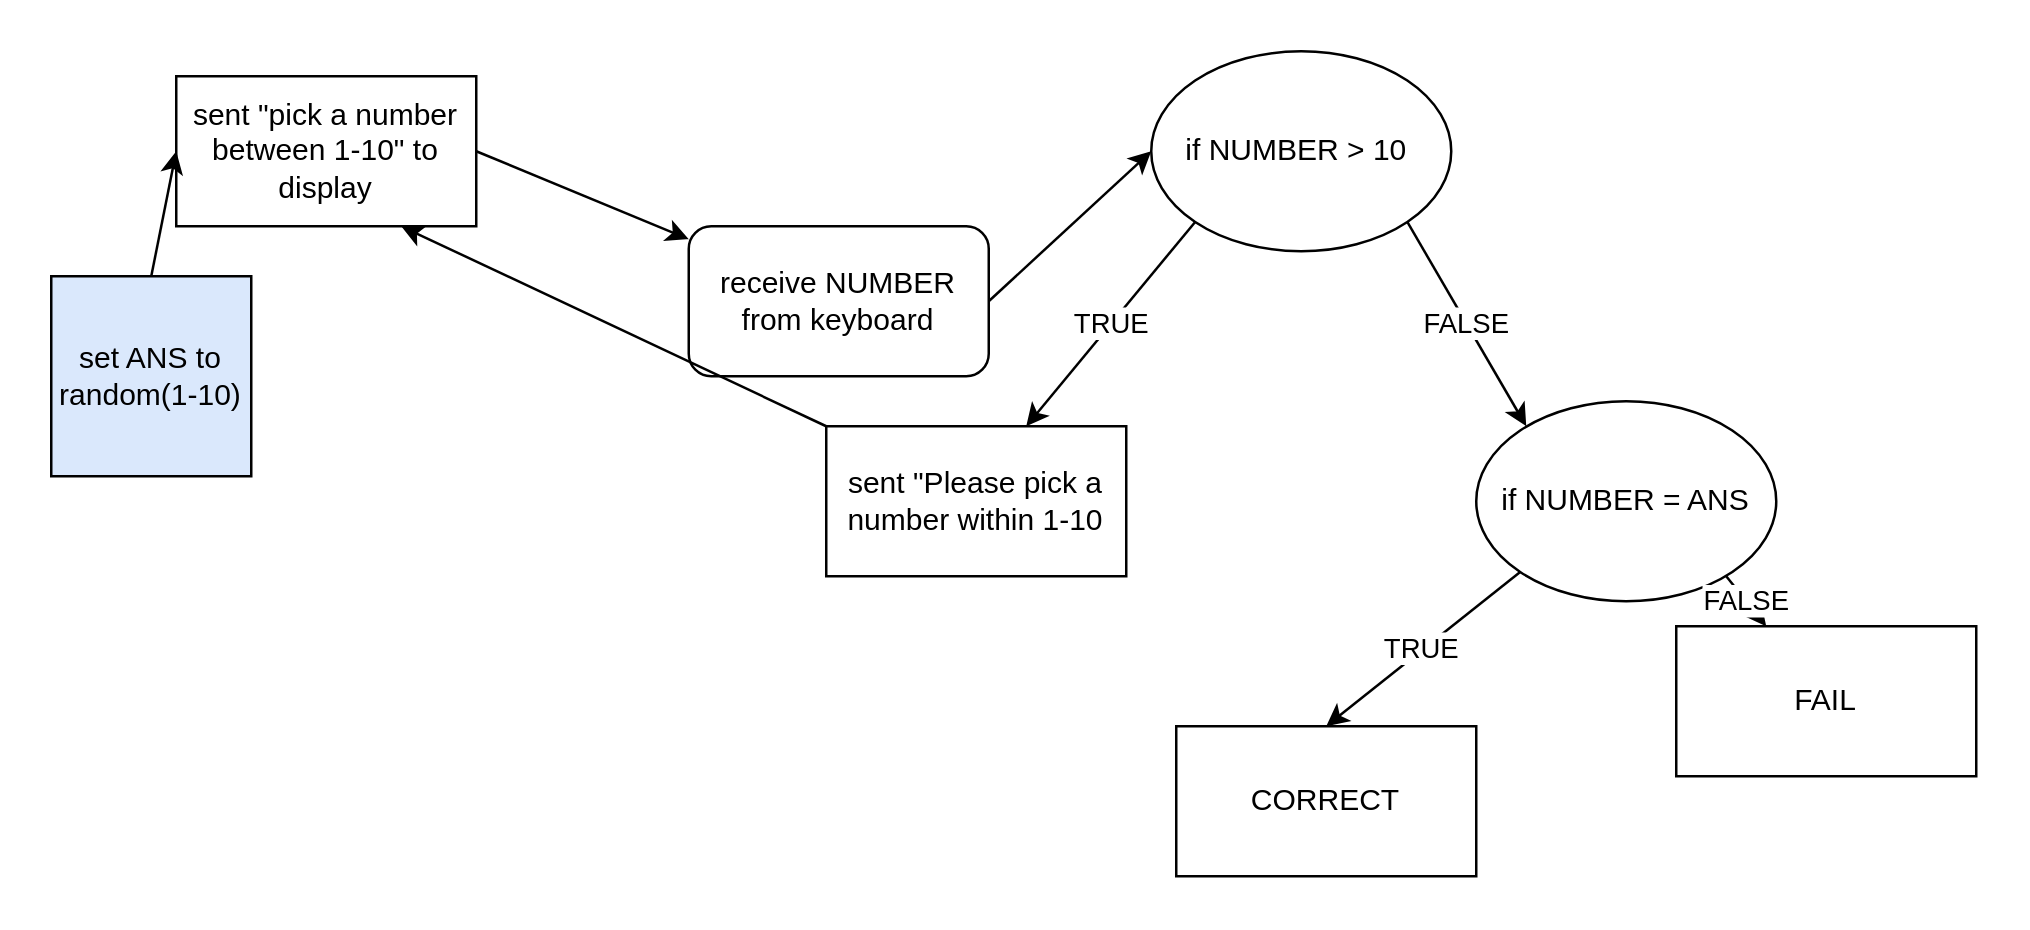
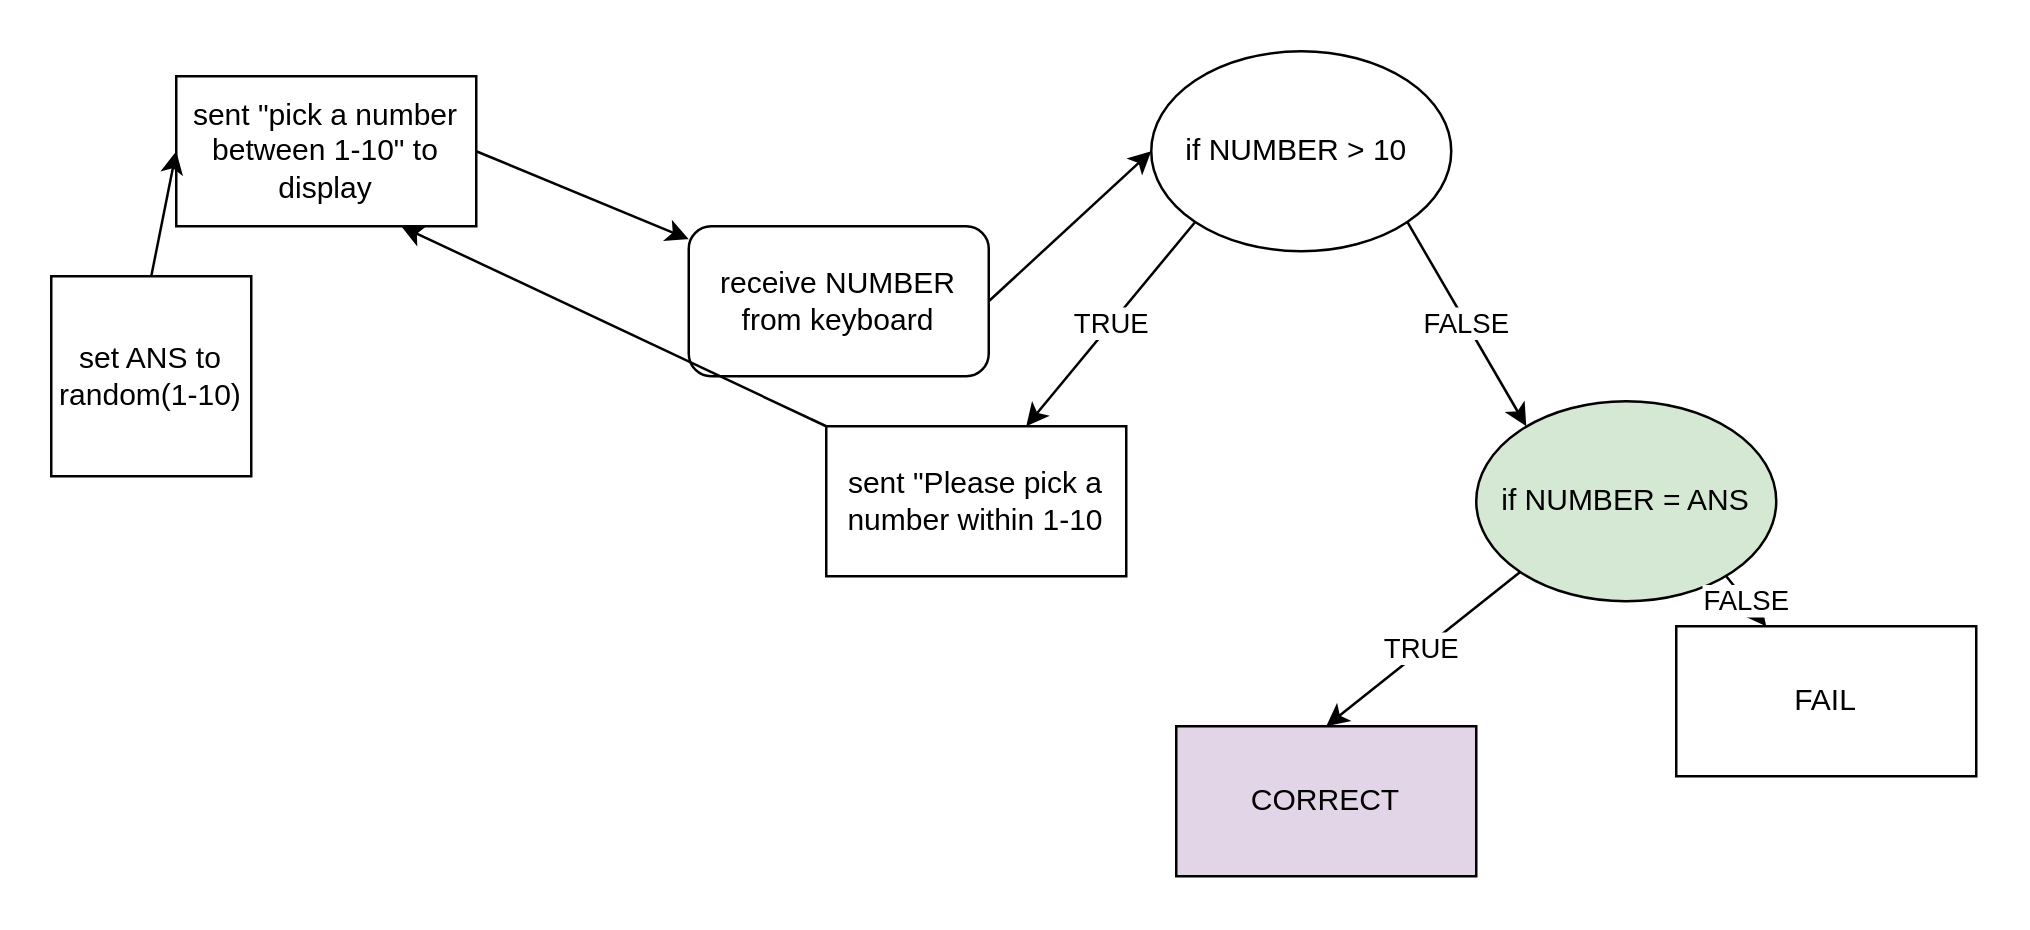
node "set ANS to random(1-10)": fillcolor #dae8fc -> #ffffff
node "if NUMBER = ANS": fillcolor #ffffff -> #d5e8d4
node "CORRECT": fillcolor #ffffff -> #e1d5e7
